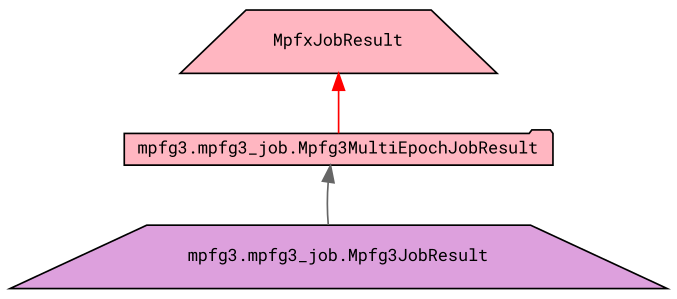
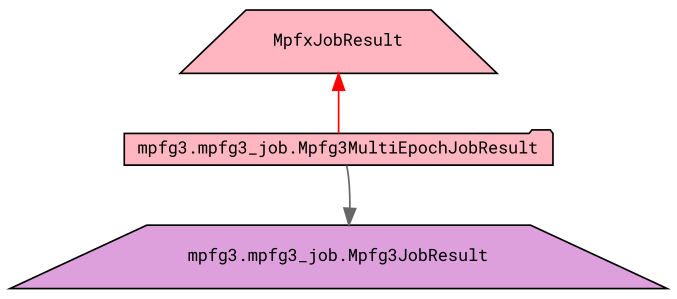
edge "mpfg3.mpfg3_job.Mpfg3JobResult" -> "mpfg3.mpfg3_job.Mpfg3MultiEpochJobResult": reversed
